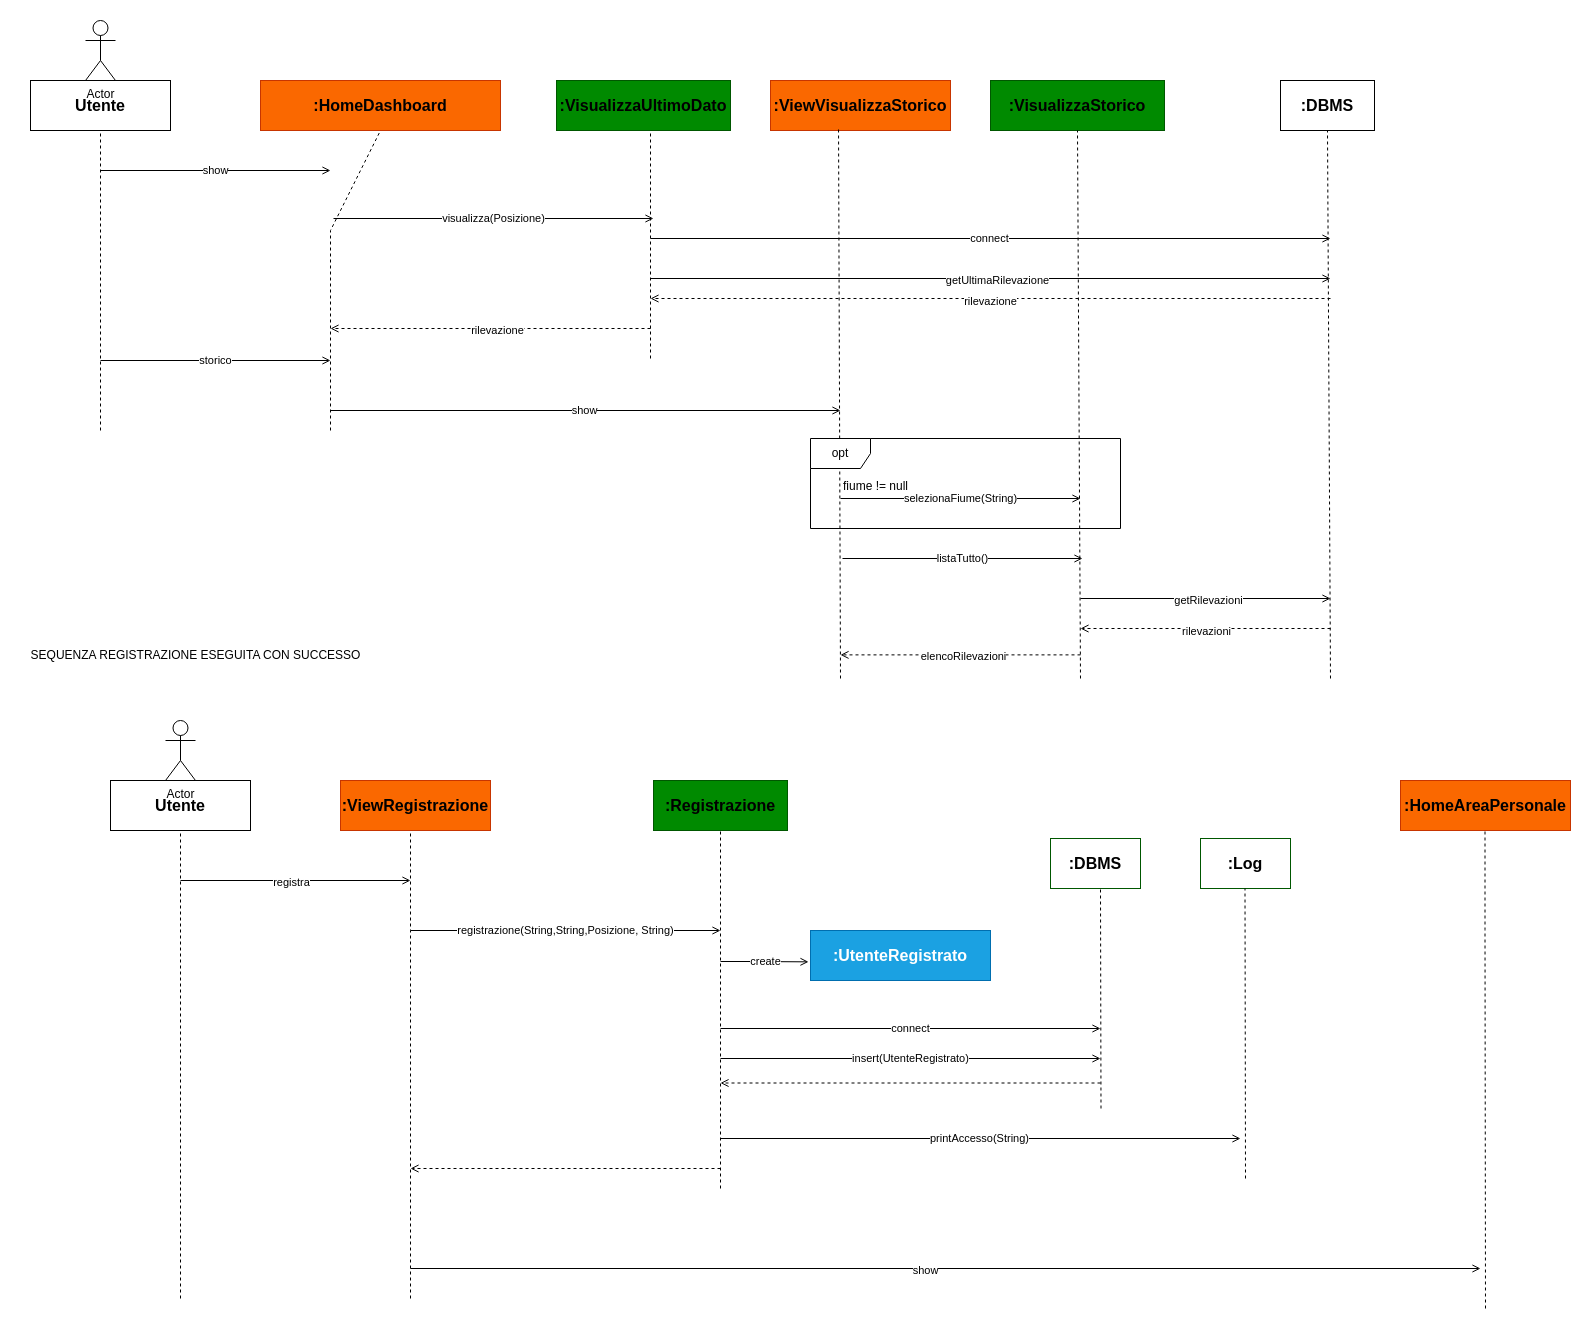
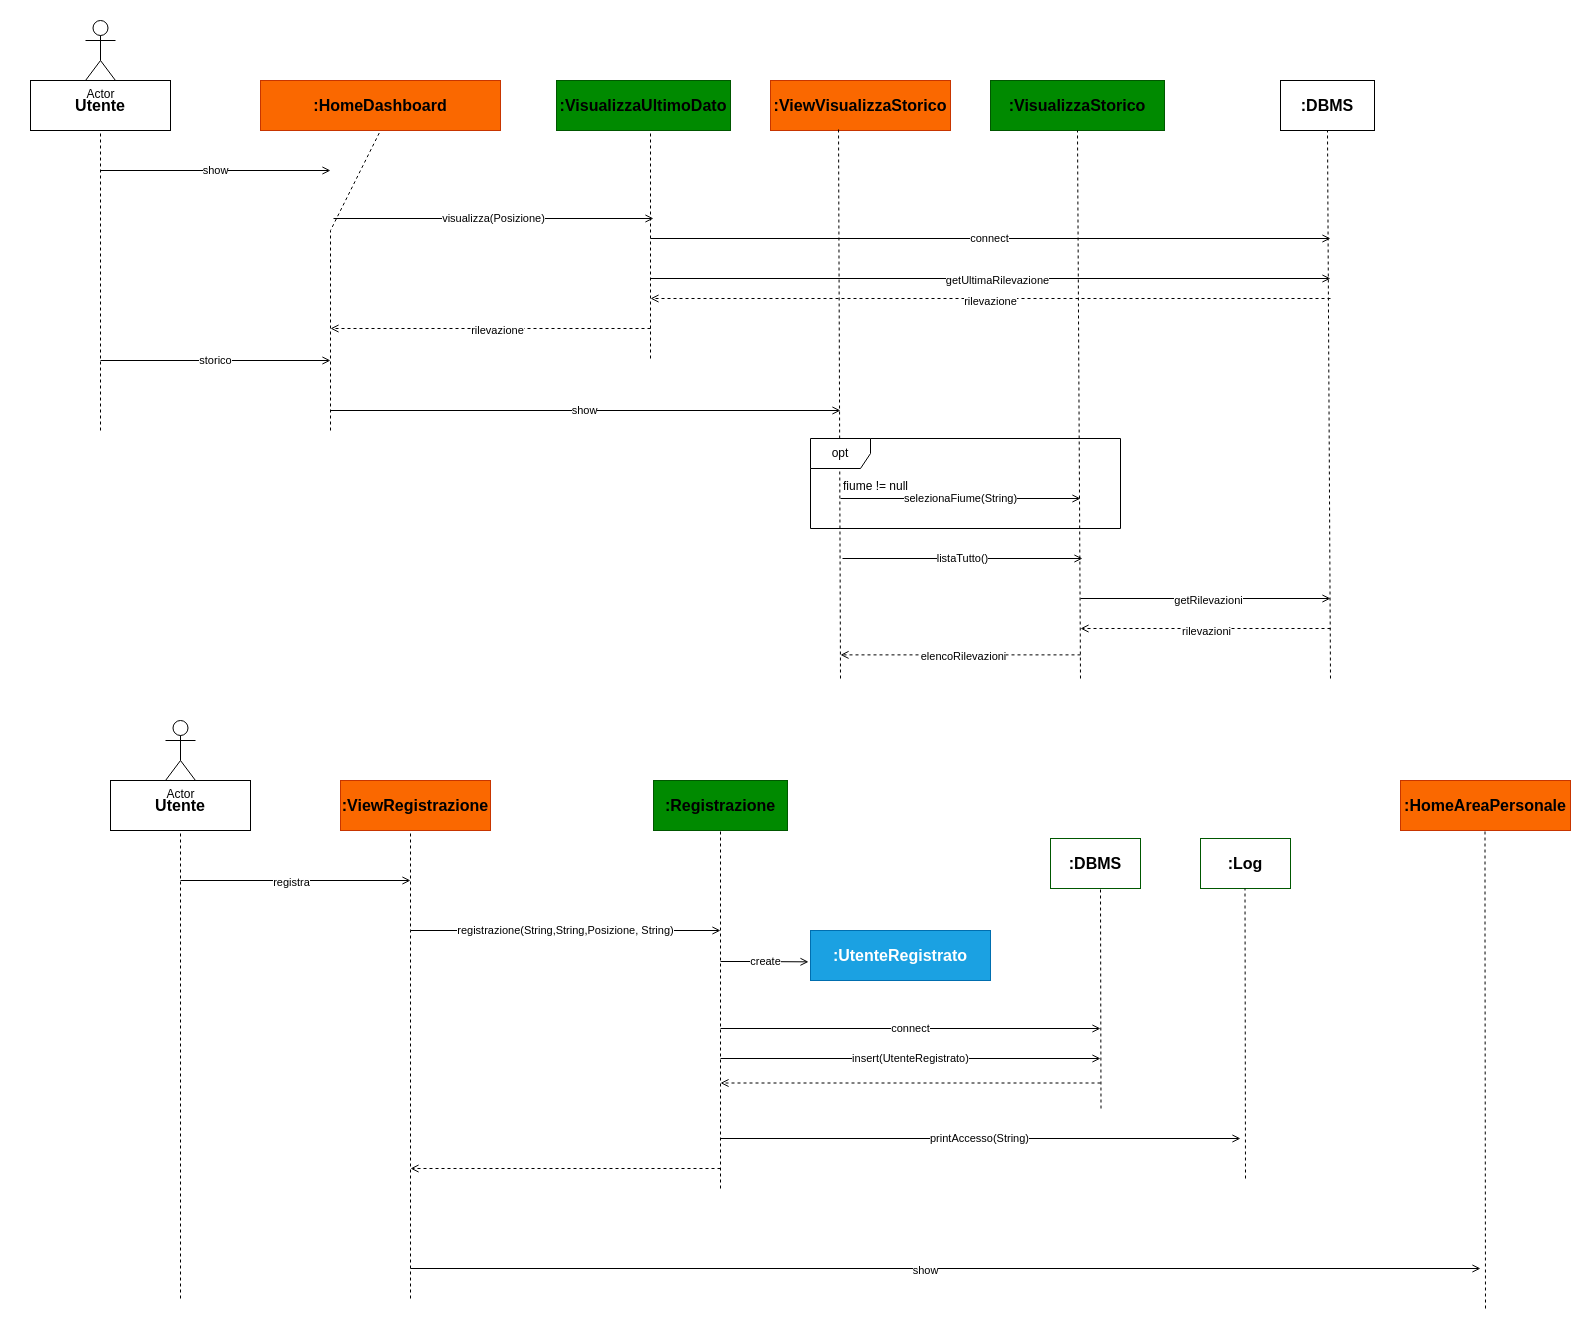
node "SEQUENZA REGISTRAZIONE ESEGUITA CON SUCCESSO": removed
